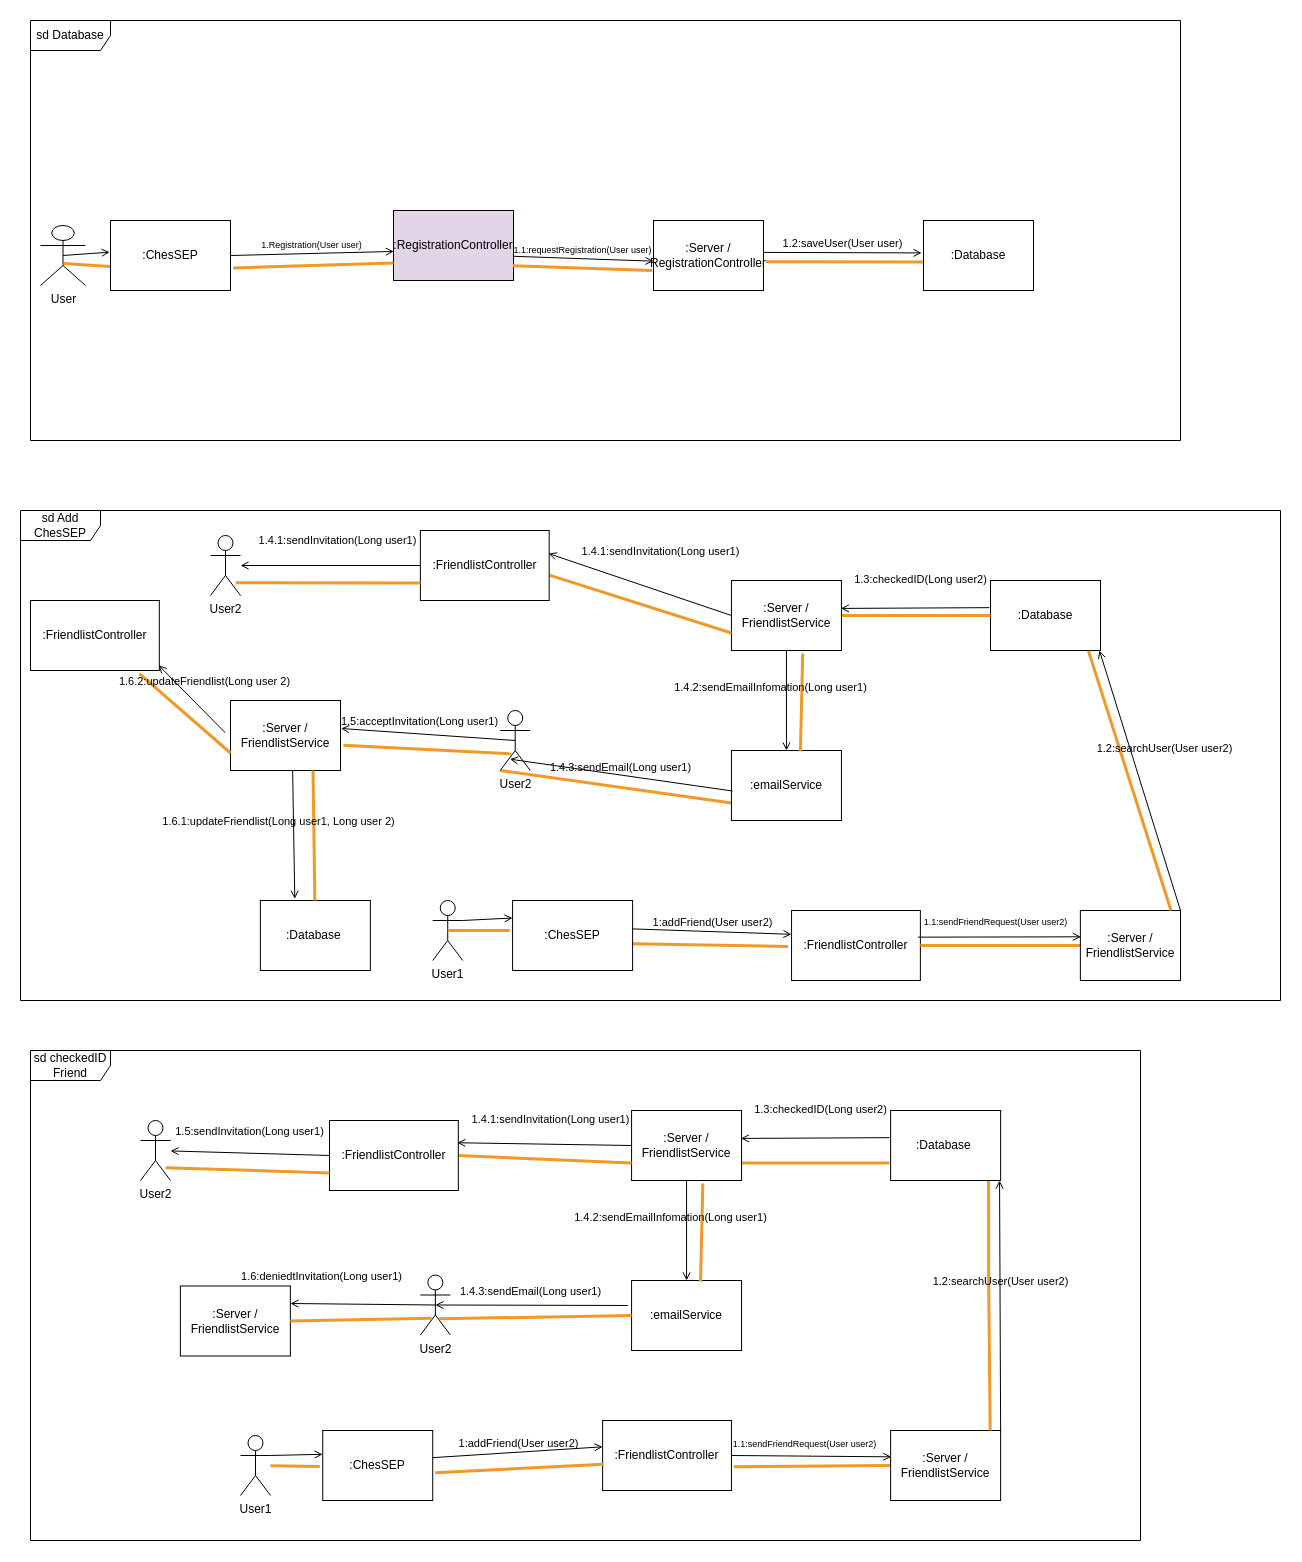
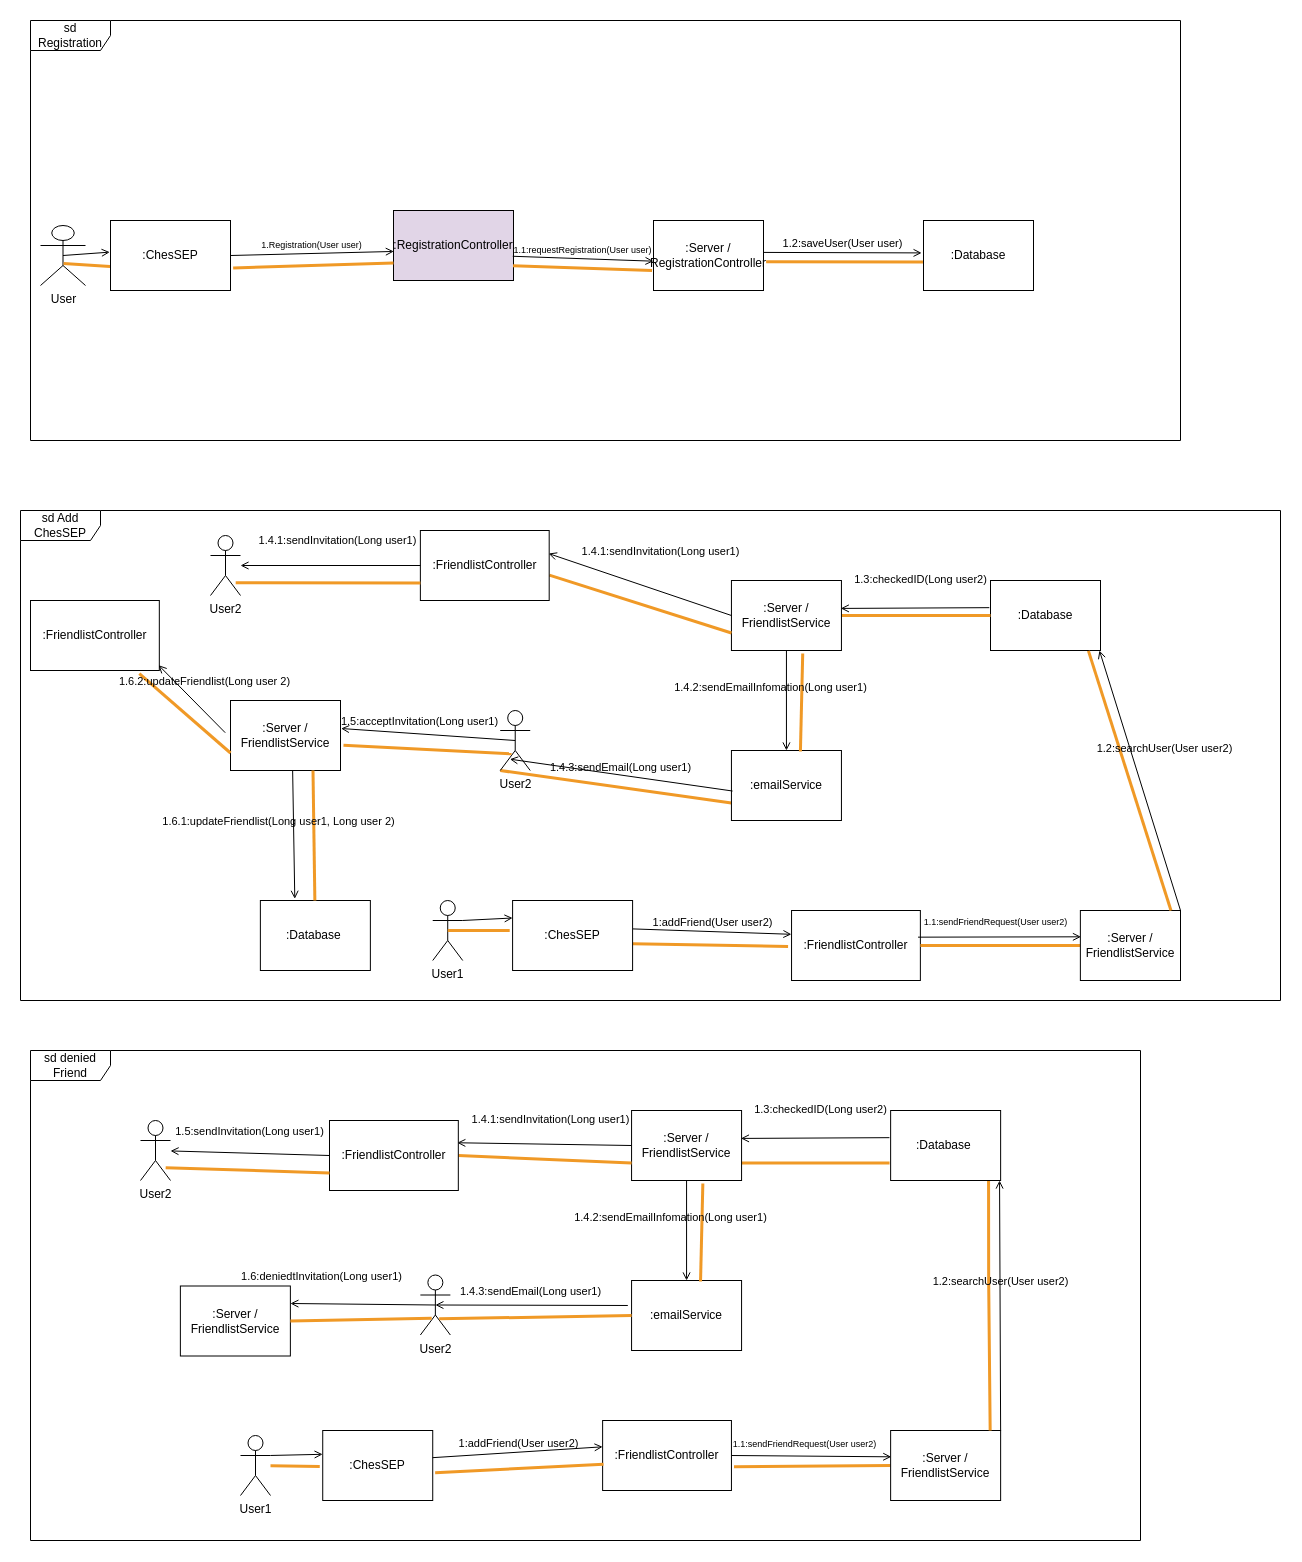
node "sd Database": label "sd Database" -> "sd Registration"
node "sd checkedID Friend": label "sd checkedID Friend" -> "sd denied Friend"
